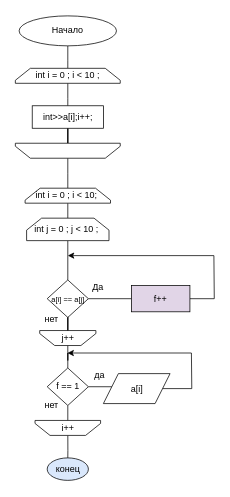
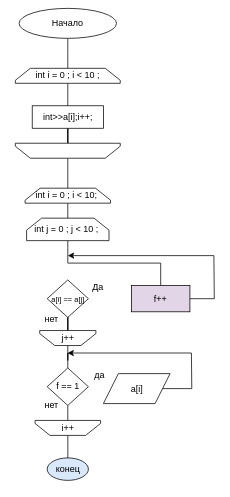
node "Начало": moved (68, 30) -> (68, 23)
edge "int j = 0 ; j < 10 ;" -- "a[i] == a[j]": now "int j = 0 ; j < 10 ;" -- "f++"
edge "a[i] == a[j]" -- "f++": removed
edge "f == 1" -- "a[i]": removed
